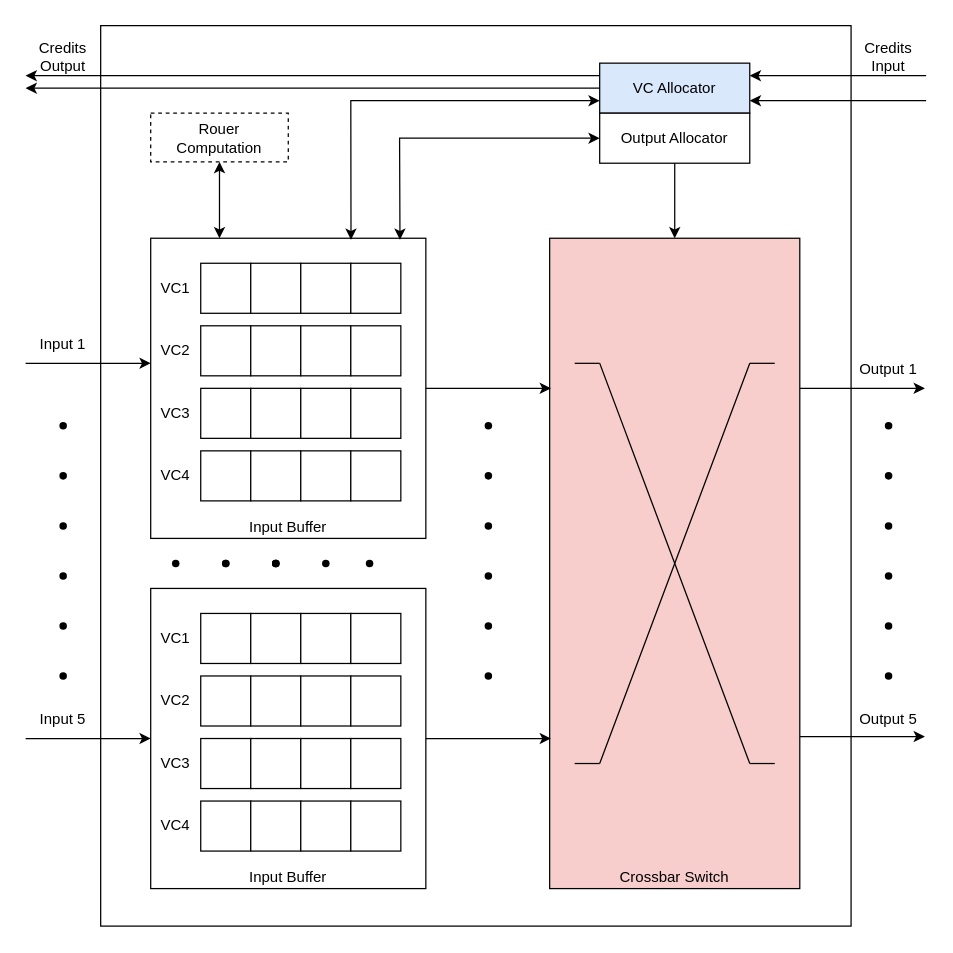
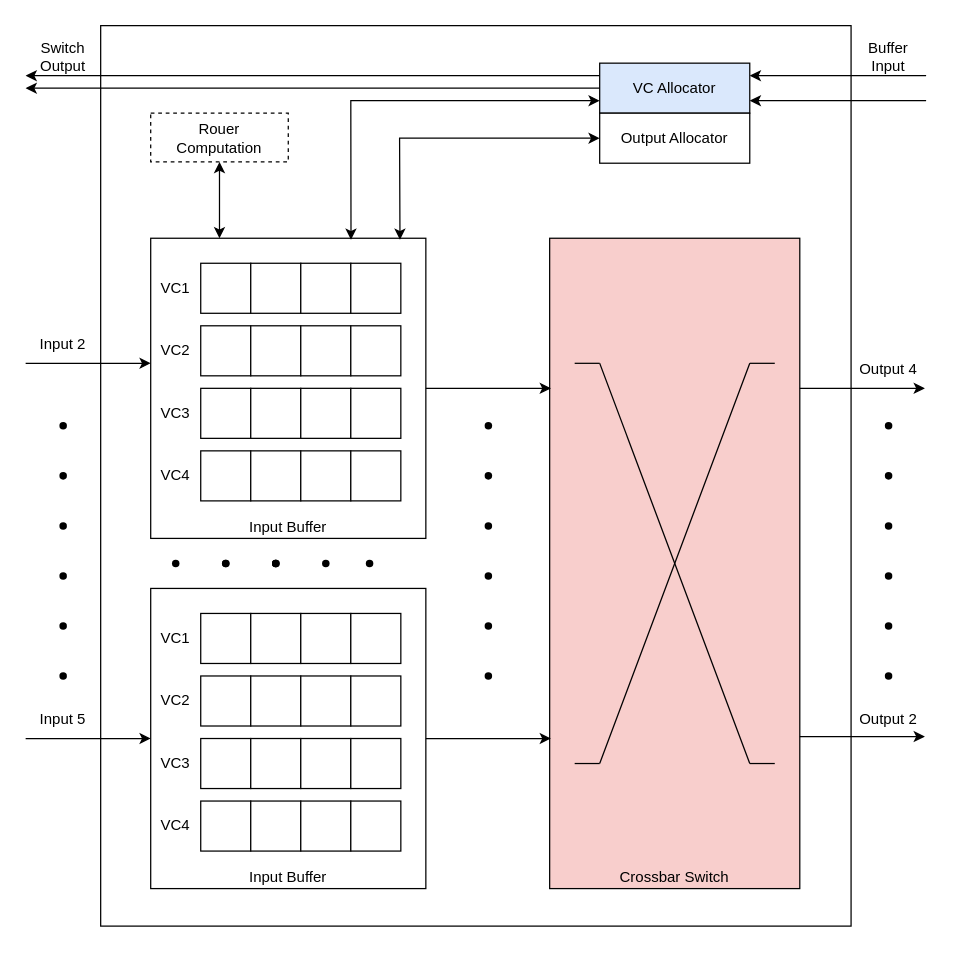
node "Credits Output": label "Credits Output" -> "Switch Output"
node "Credits Input": label "Credits Input" -> "Buffer Input"
edge "Output Allocator" -> "Crossbar Switch": removed
node "Input 1": label "Input 1" -> "Input 2"
node "Output 1": label "Output 1" -> "Output 4"
node "Output 5": label "Output 5" -> "Output 2"
